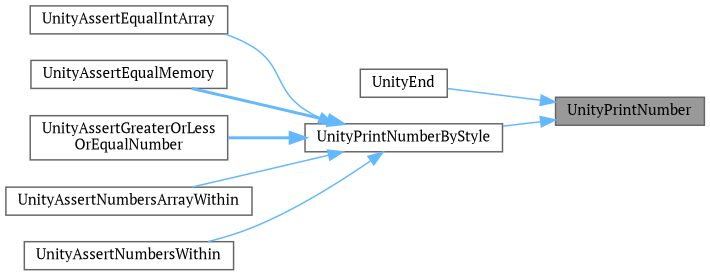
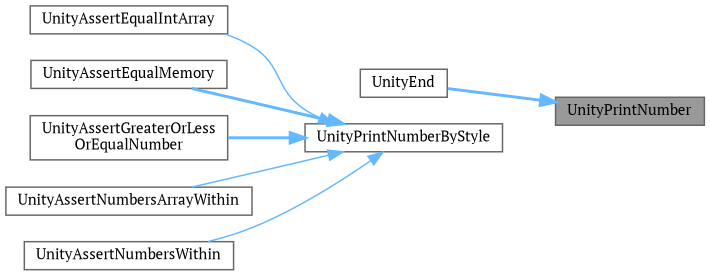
edge "UnityEnd" -> "UnityPrintNumber": style solid -> bold
edge "UnityPrintNumberByStyle" -> "UnityPrintNumber": removed
